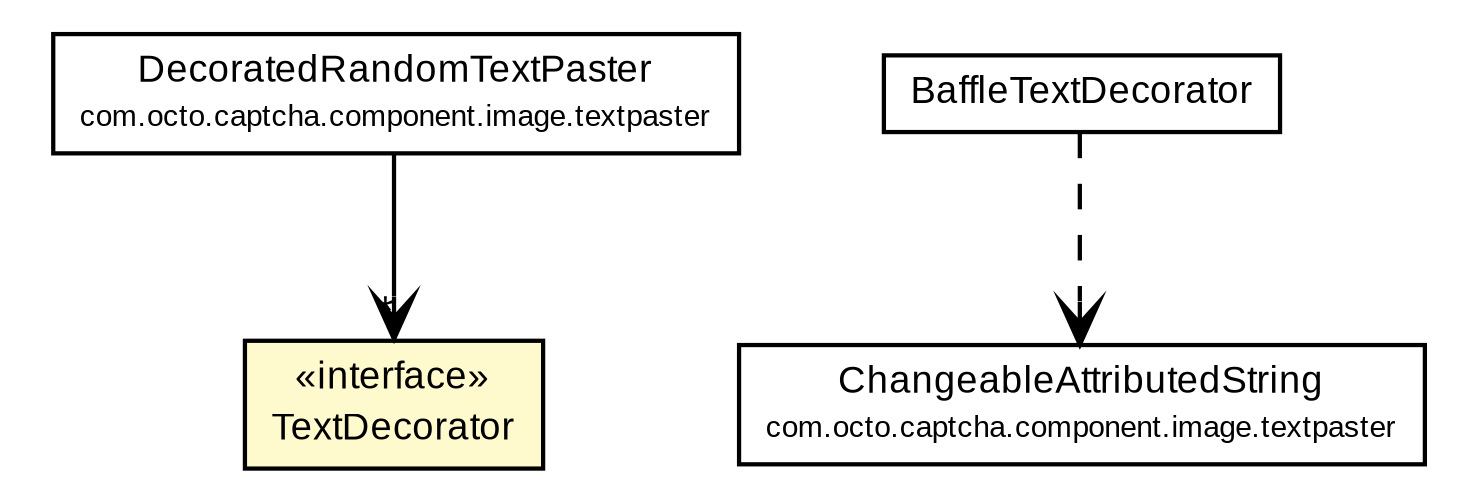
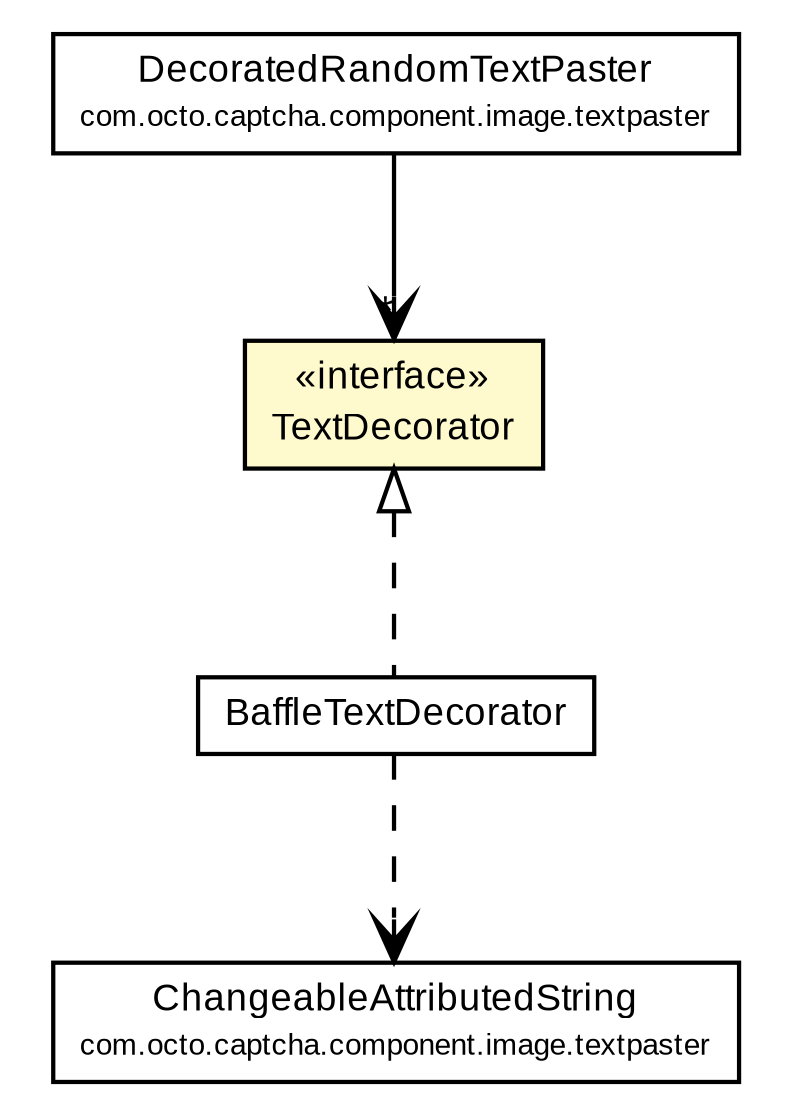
edge "BaffleTextDecorator" -> "TextDecorator": added
